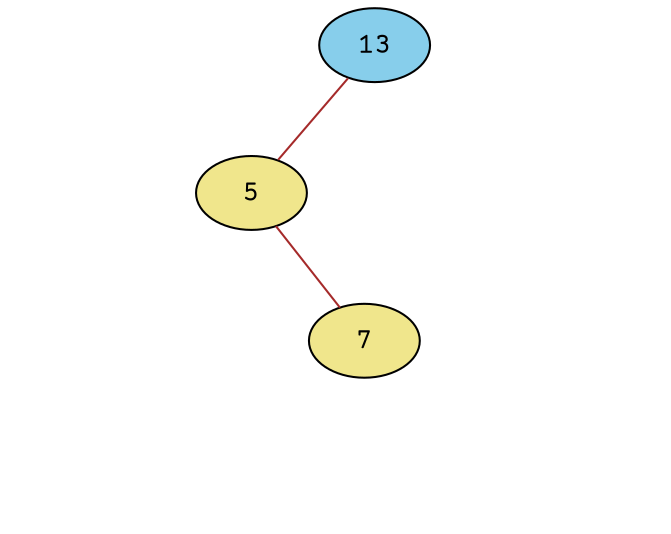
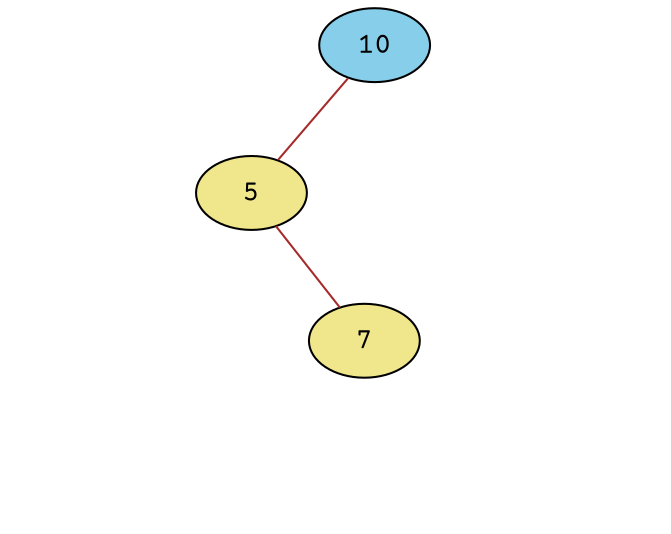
node "13": label "13" -> "10"
